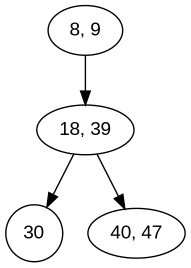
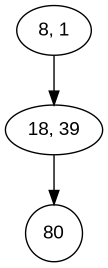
node "8, 9": label "8, 9" -> "8, 1"
node "30": label "30" -> "80"
node "40, 47": removed
